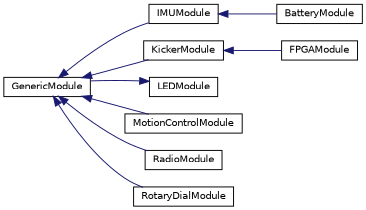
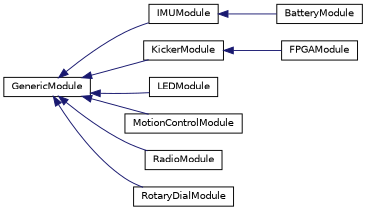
edge "GenericModule" -> "LEDModule": reversed
